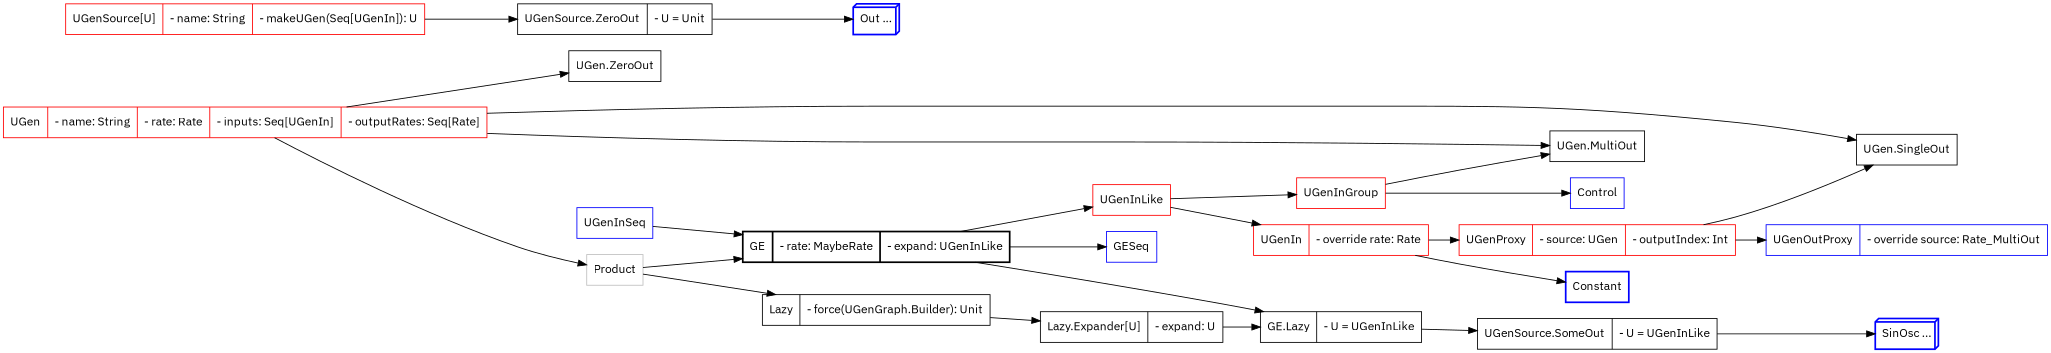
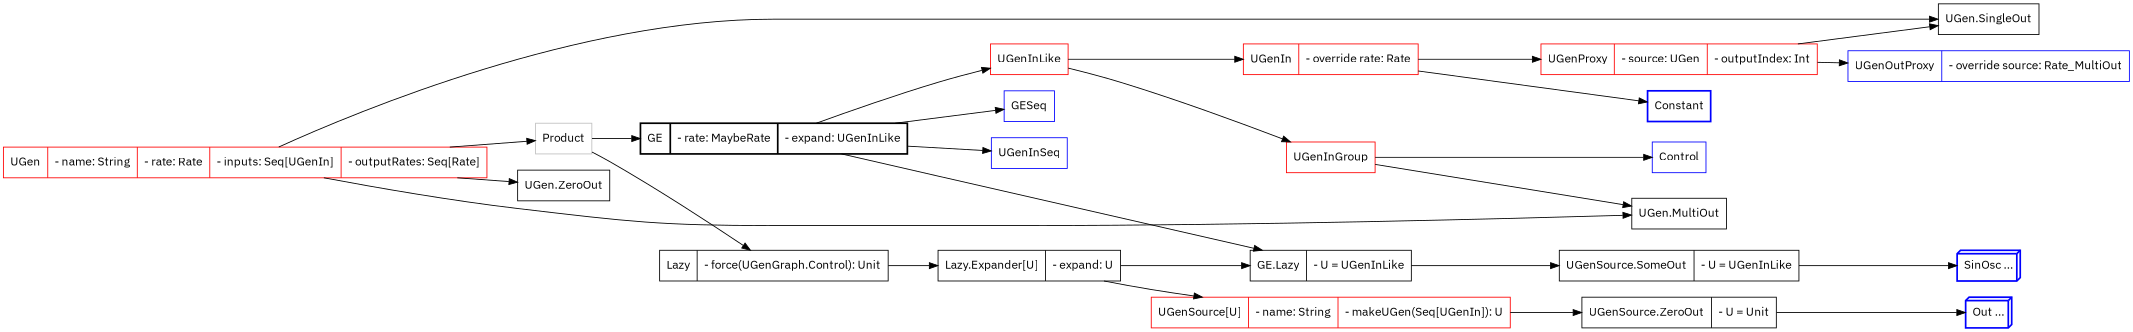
edge "UGenInSeq" -> "GE": reversed
edge "Lazy.Expander[U]" -> "UGenSource[U]": added
node "Lazy": text "- force(UGenGraph.Builder): Unit" -> "- force(UGenGraph.Control): Unit"
